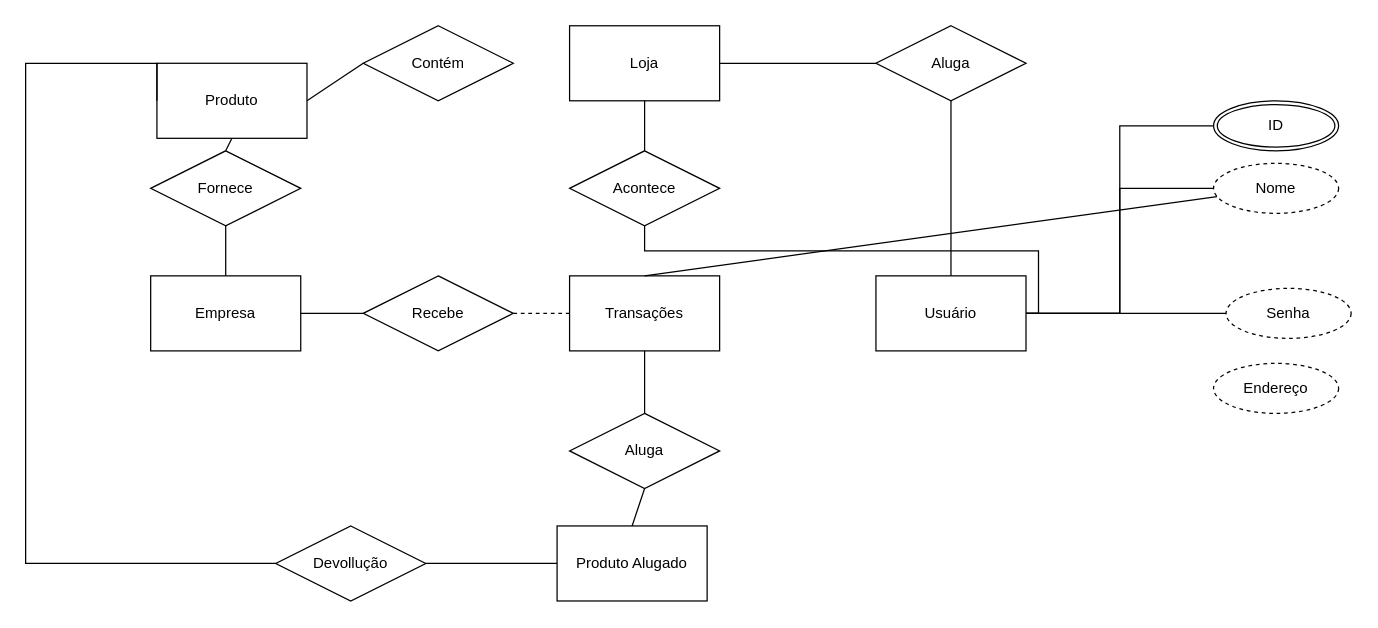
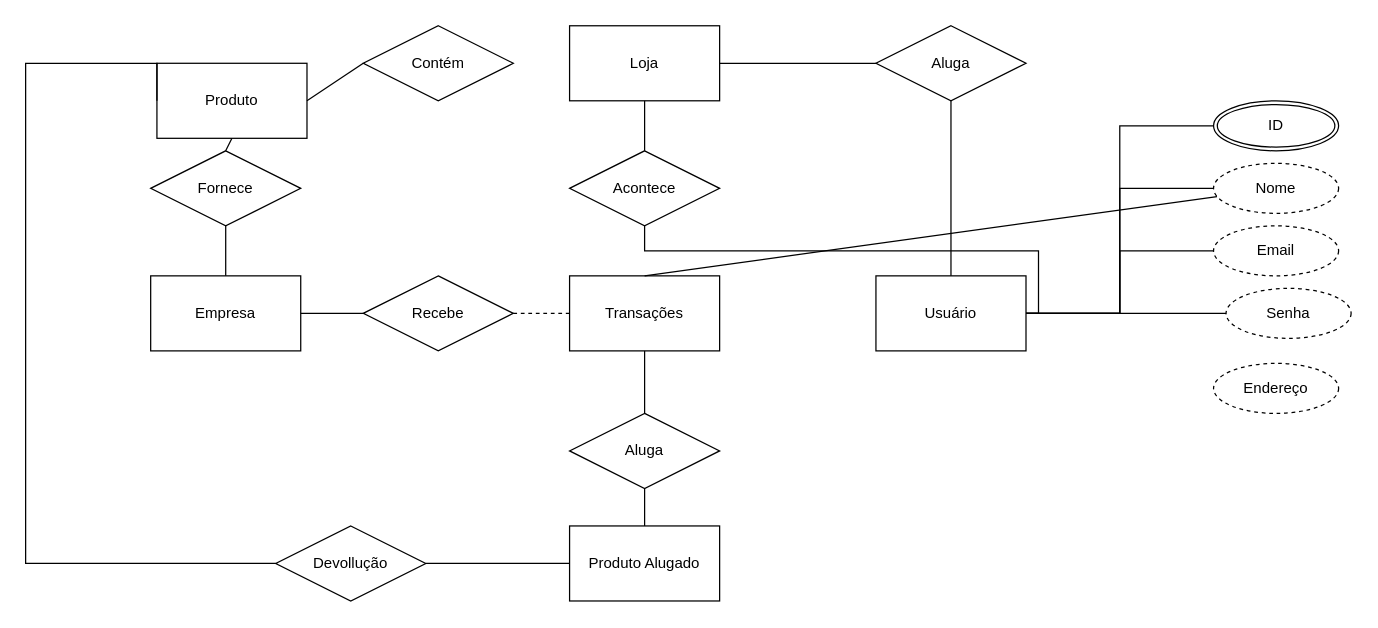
edge "Email" -- "Usuário": added
node "Email": added
node "Produto Alugado": moved (632, 563) -> (644, 563)
